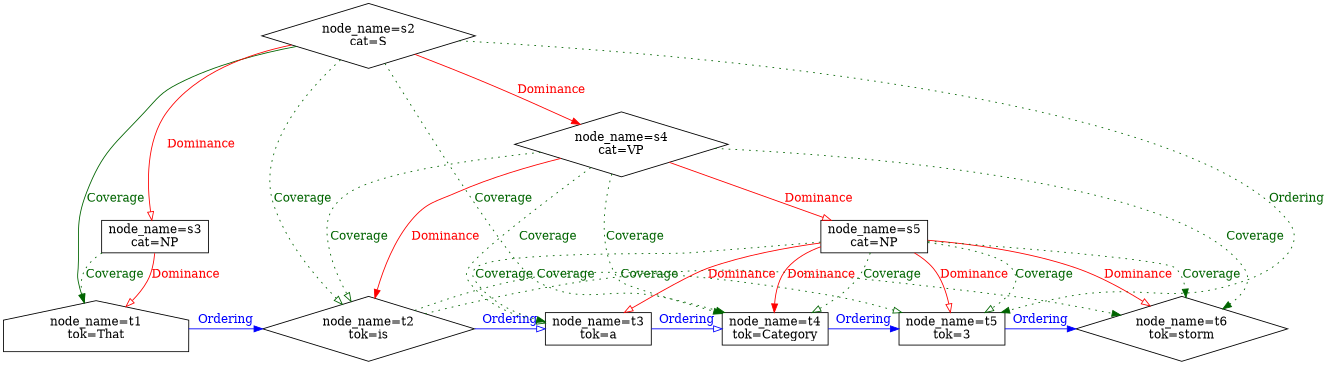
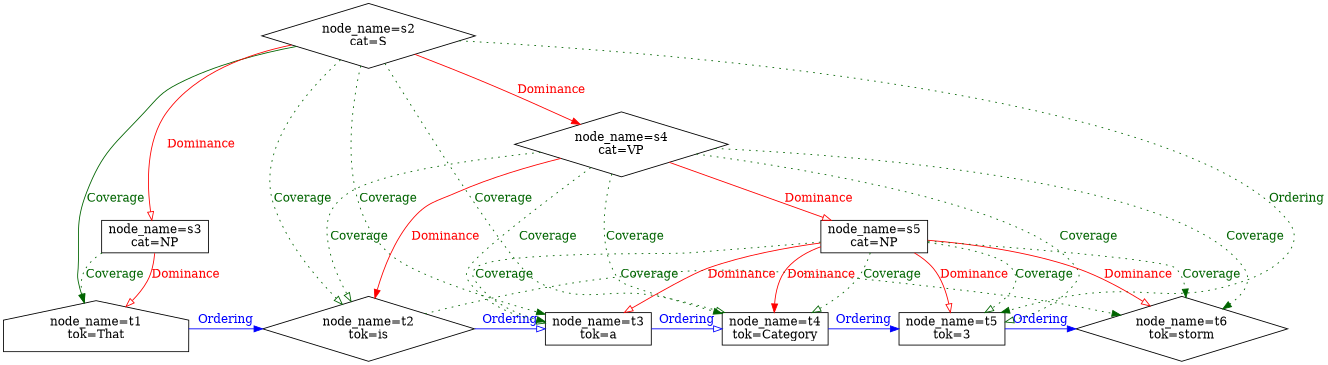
edge "node_name=s2 cat=S" -> "node_name=t3 tok=a": added, label "Coverage"
edge "node_name=s2 cat=S" -> "node_name=t4 tok=Category": arrowhead normal -> onormal
edge "node_name=t2 tok=is" -> "node_name=t5 tok=3": now "node_name=s4 cat=VP" -> "node_name=t5 tok=3"
